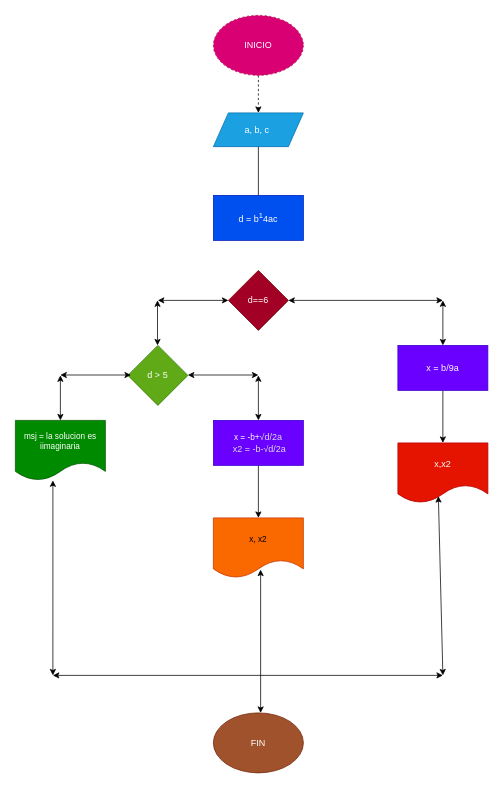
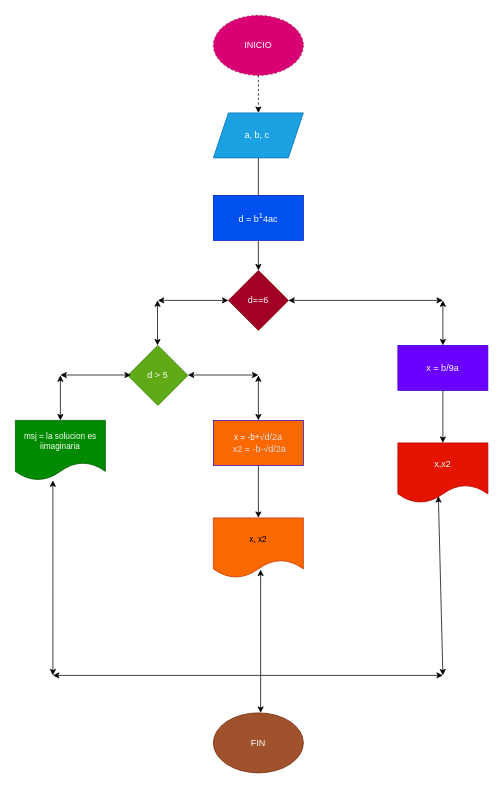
node "a, b, c": size 90x34 -> 90x45
edge "d = b14ac" -> "d==6": added
node "x = -b+√d/2a x2 = -b-√d/2a": fillcolor #6a00ff -> #fa6800
